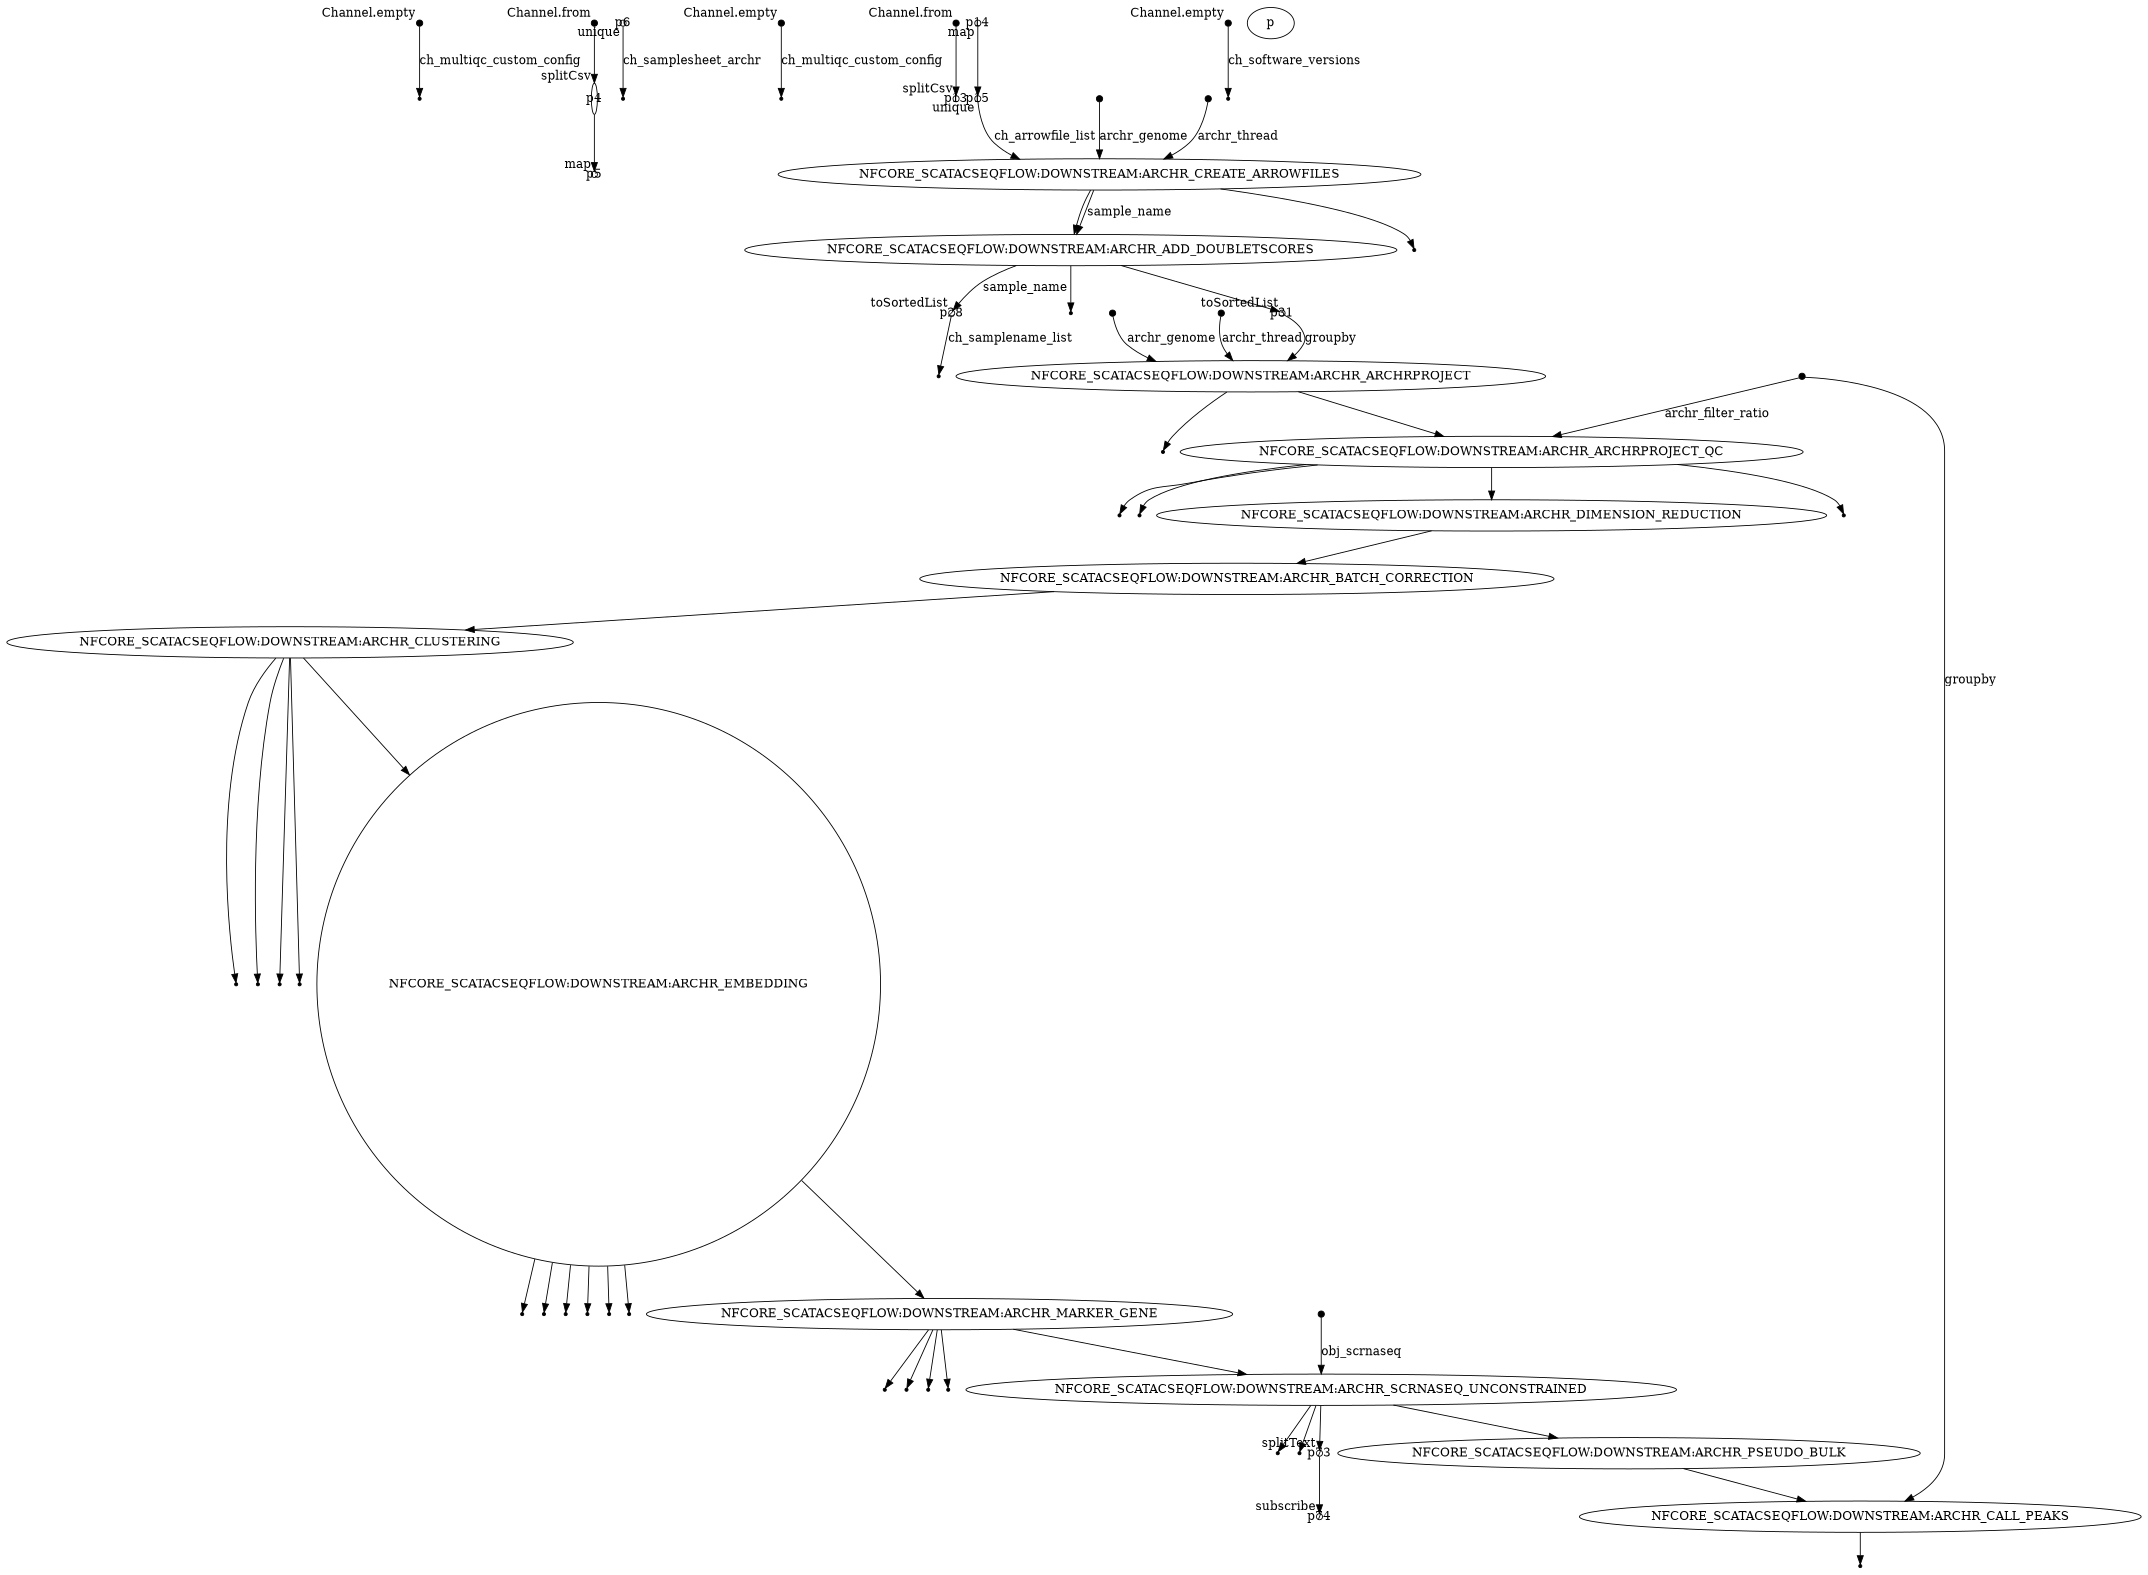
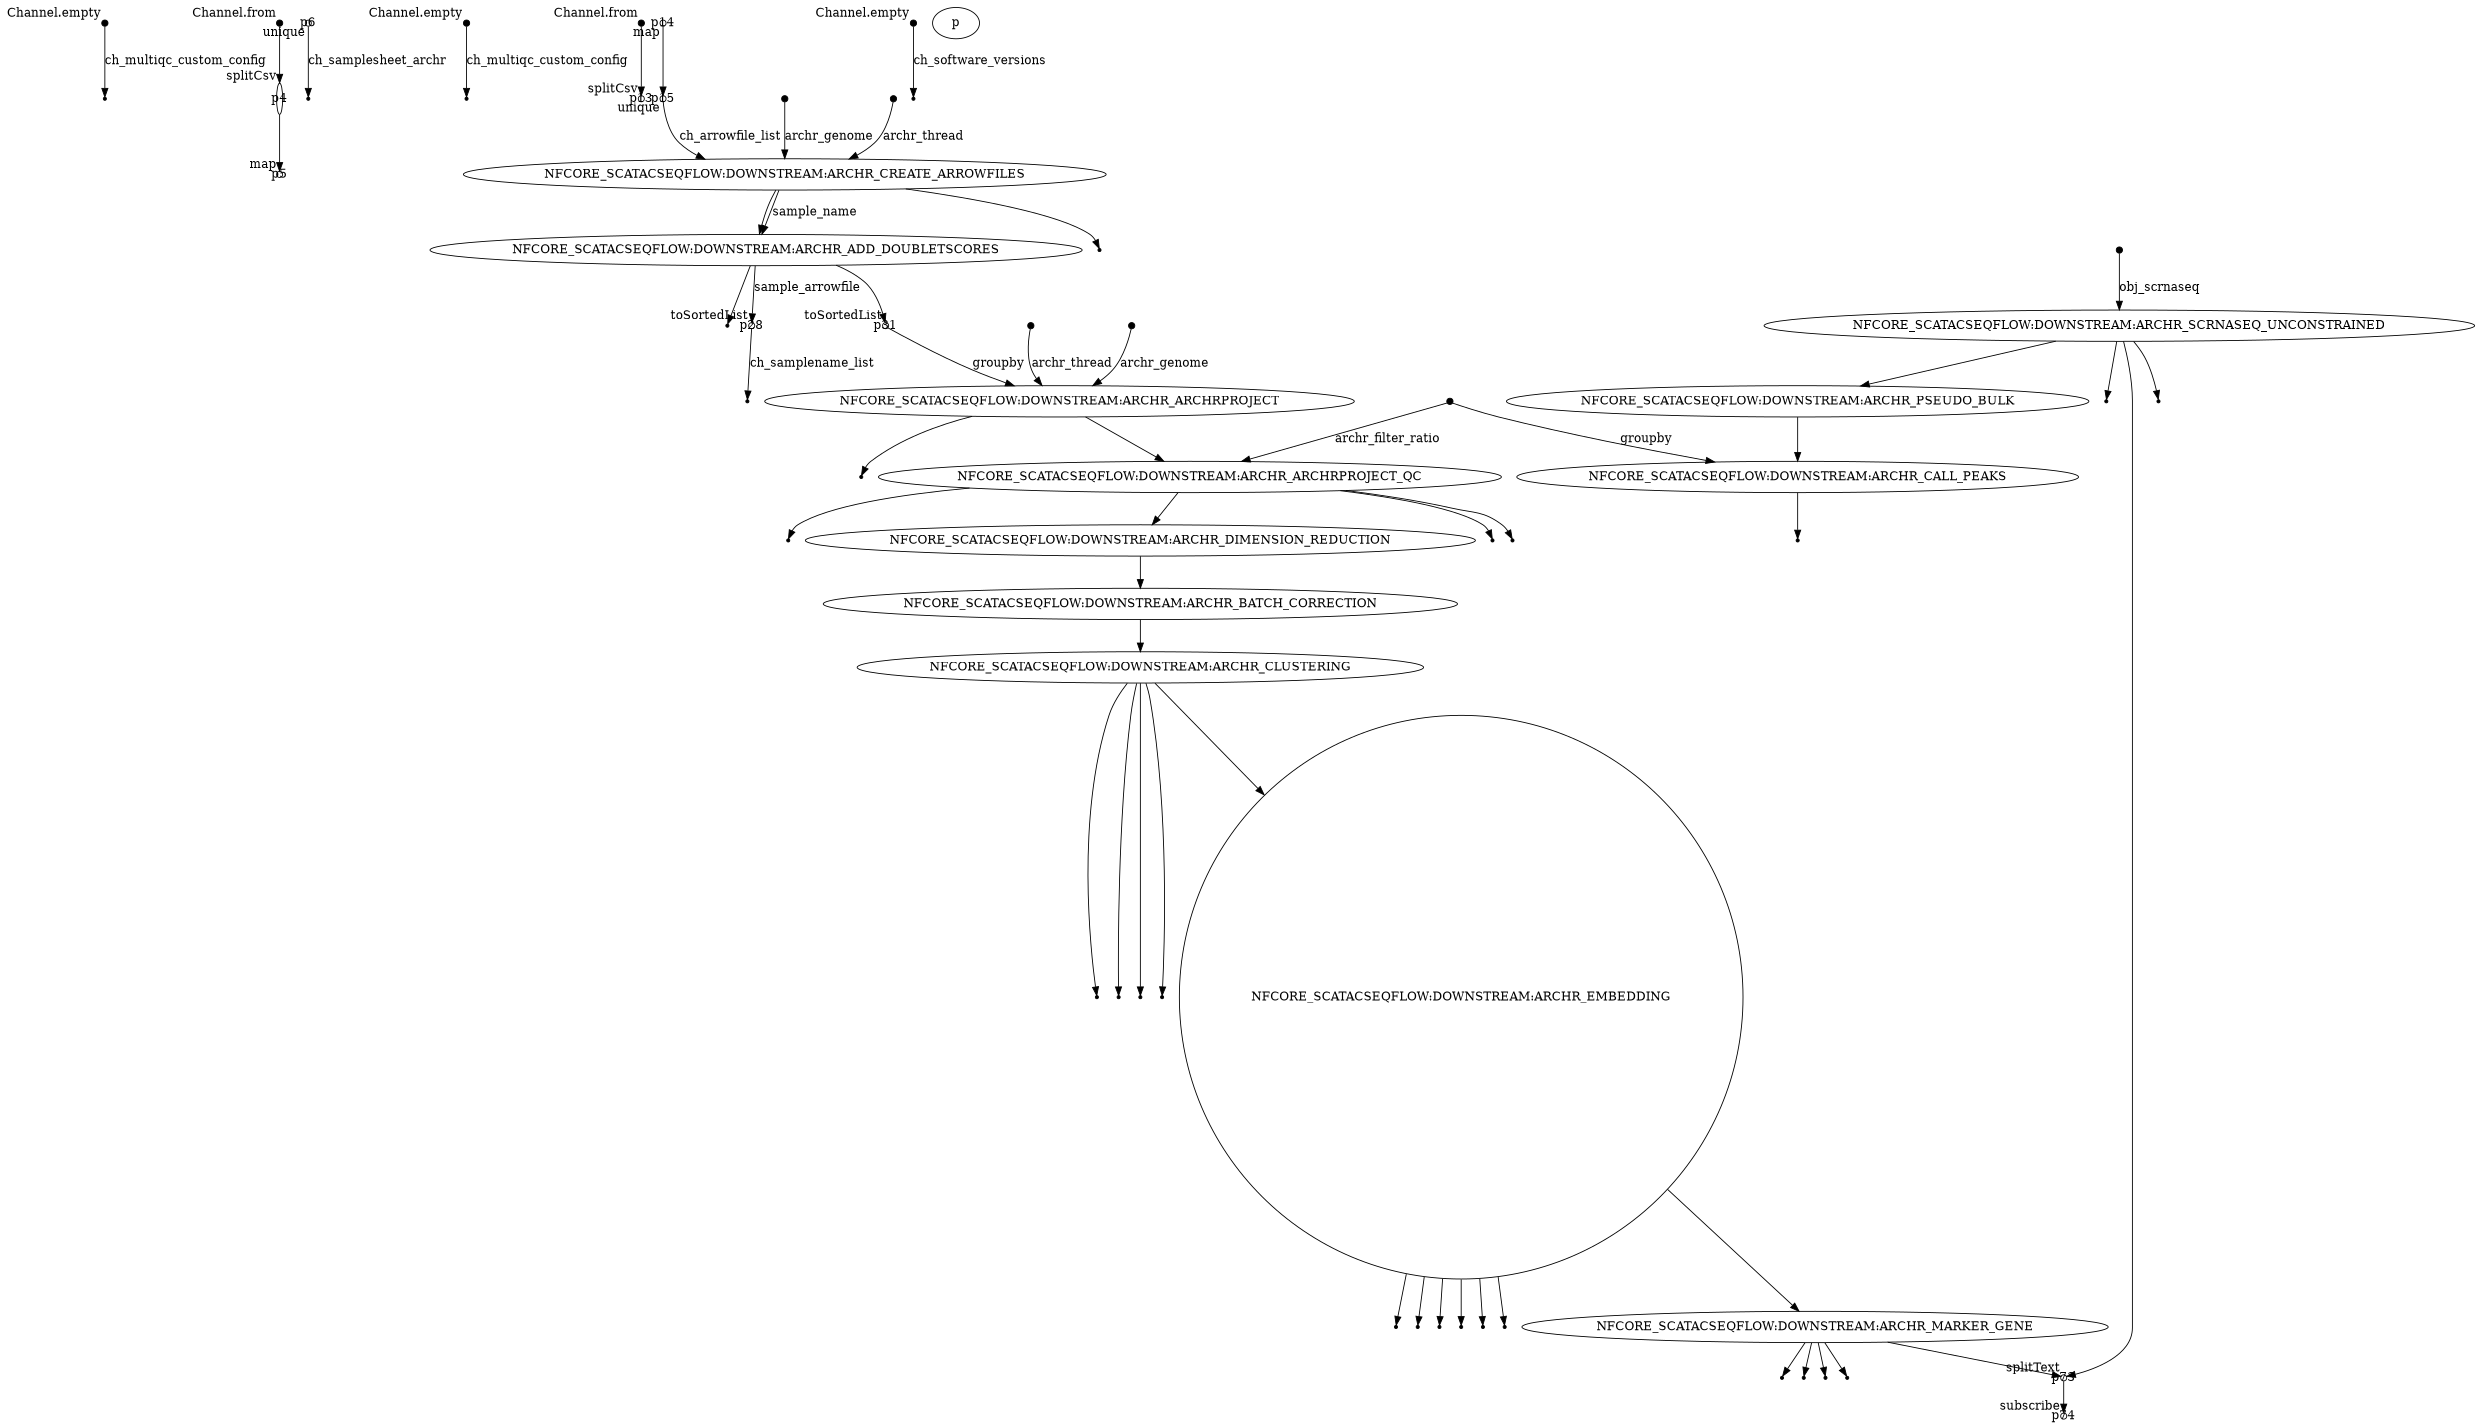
edge "NFCORE_SCATACSEQFLOW:DOWNSTREAM:ARCHR_ADD_DOUBLETSCORES" -> "p28 toSortedList": label "sample_name" -> "sample_arrowfile"
edge "NFCORE_SCATACSEQFLOW:DOWNSTREAM:ARCHR_MARKER_GENE" -> "NFCORE_SCATACSEQFLOW:DOWNSTREAM:ARCHR_SCRNASEQ_UNCONSTRAINED": now "NFCORE_SCATACSEQFLOW:DOWNSTREAM:ARCHR_MARKER_GENE" -> "p73 splitText"
